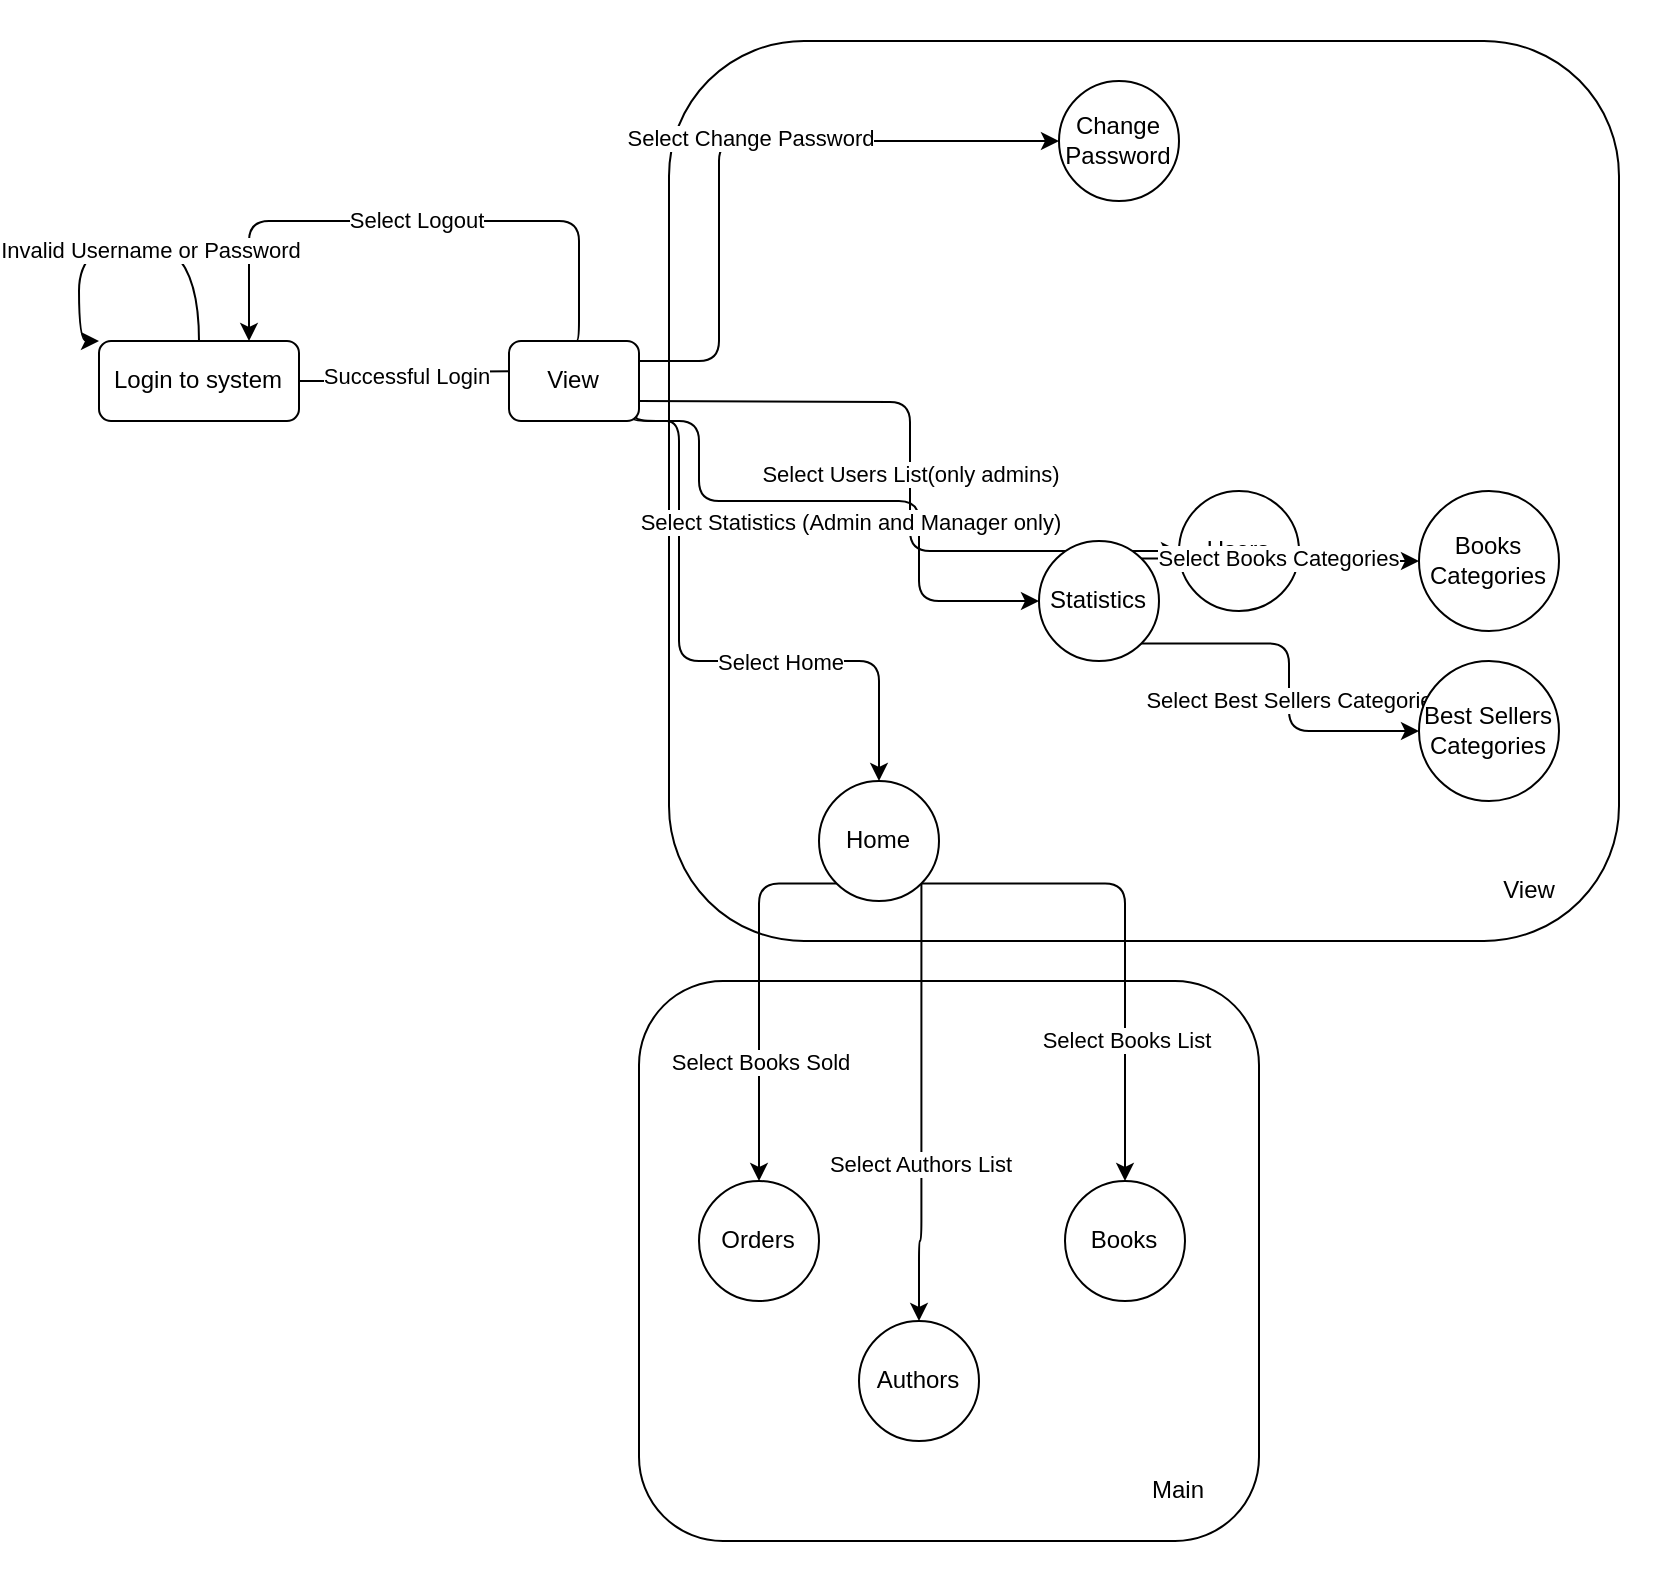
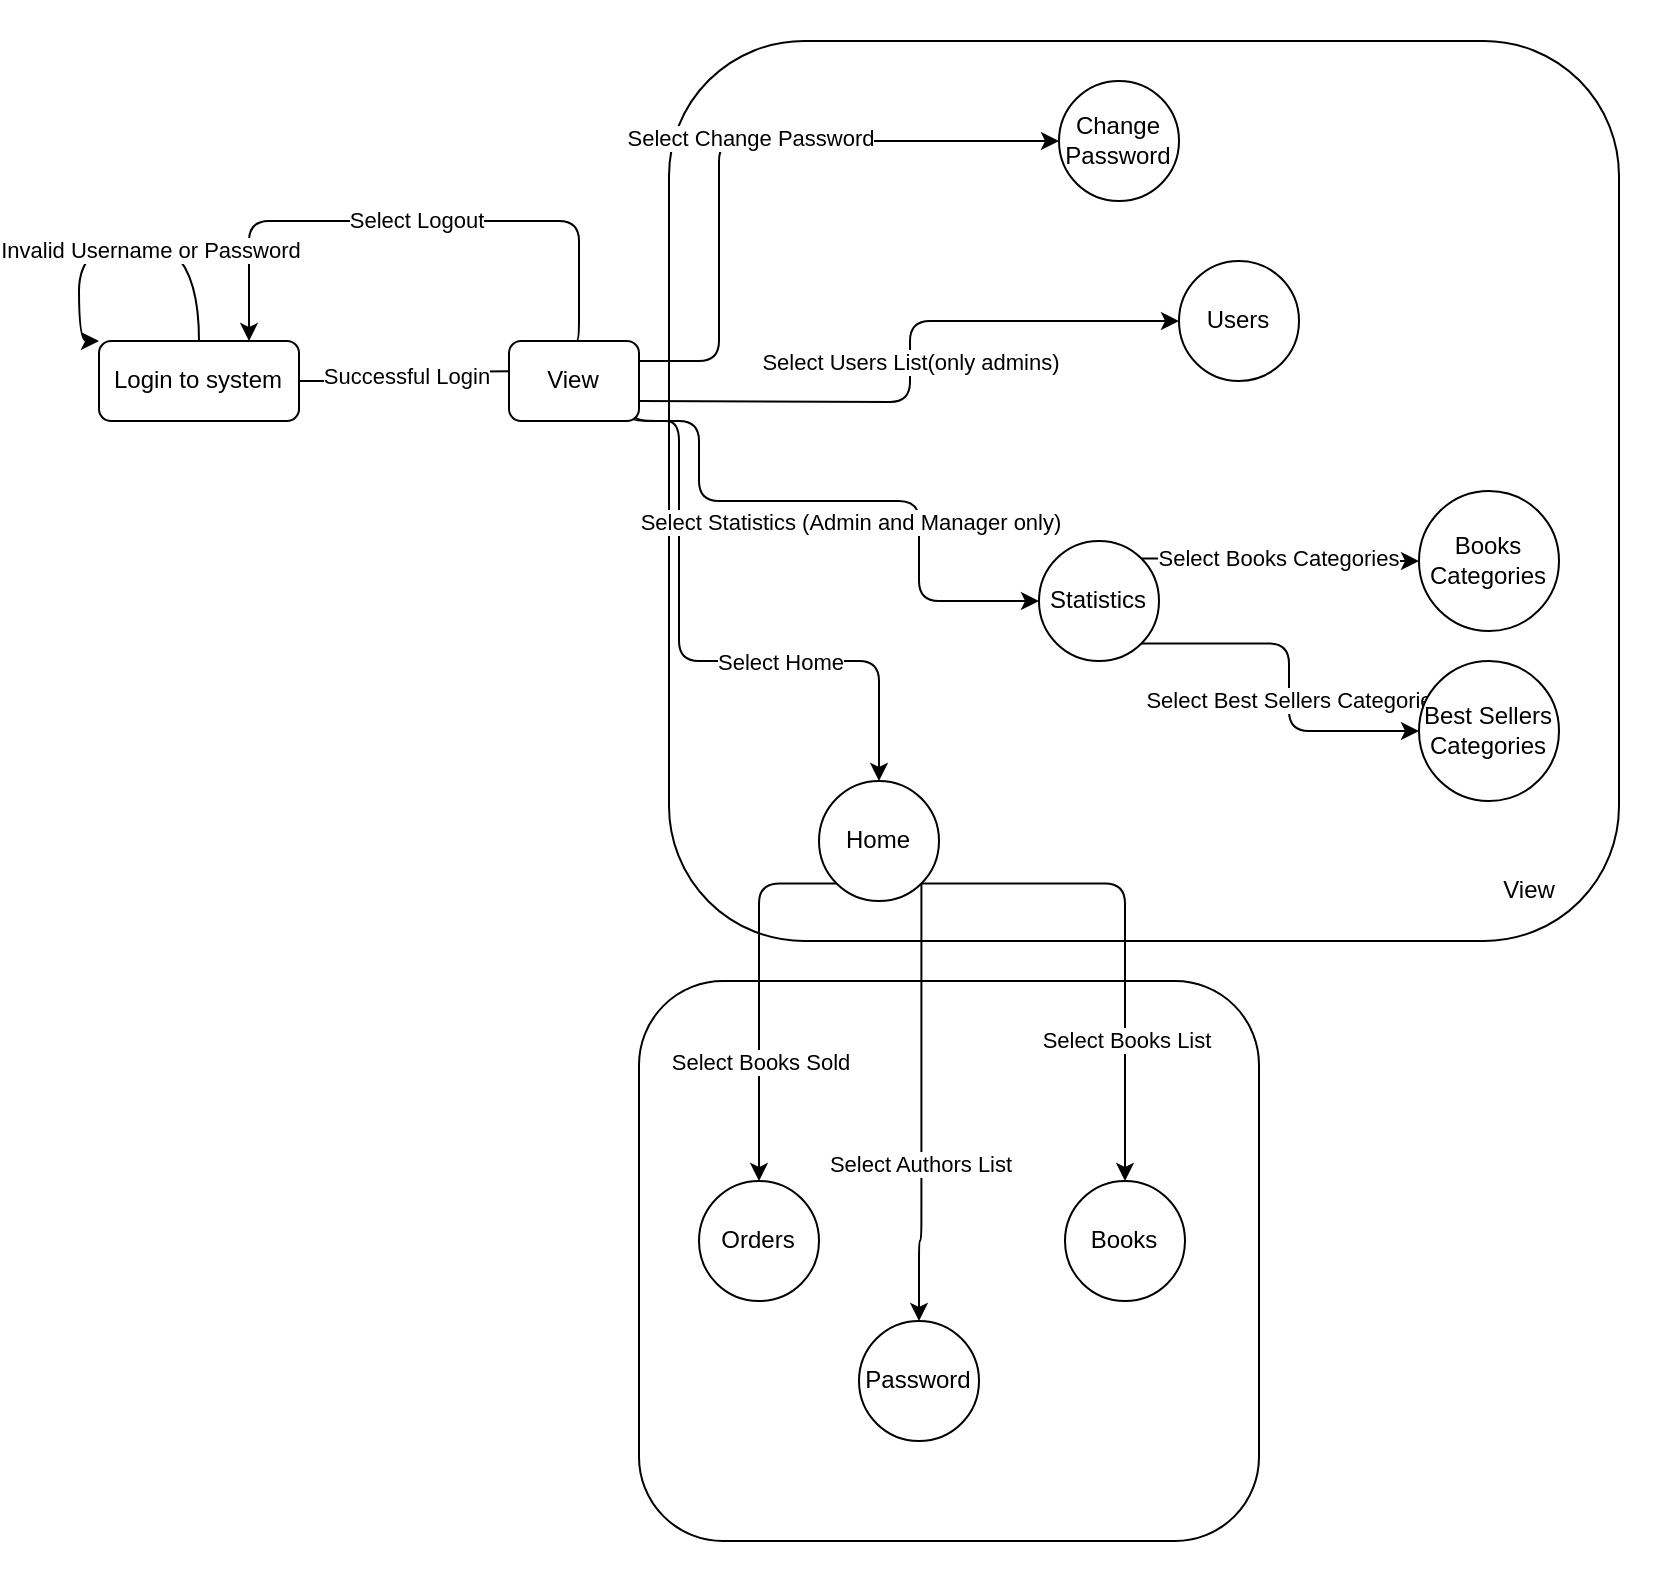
node "Users": moved (1239, 551) -> (1239, 321)
node "Authors": label "Authors" -> "Password"
node "Main": removed
